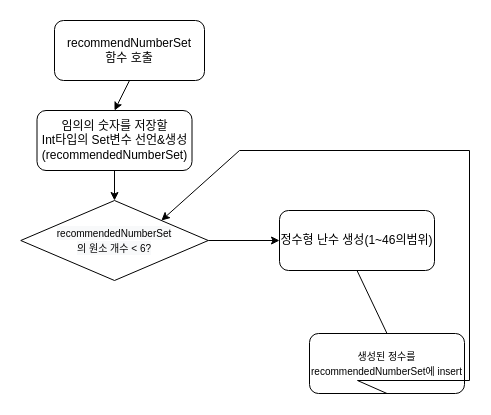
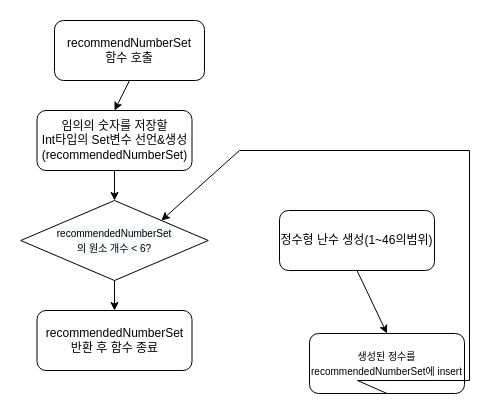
edge "recommendedNumberSet 의 원소 개수 < 6?" -> "정수형 난수 생성(1~46의범위)": removed
edge "recommendedNumberSet 의 원소 개수 < 6?" -> "recommendedNumberSet 반환 후 함수 종료": added
edge "정수형 난수 생성(1~46의범위)" -- "생성된 정수를 recommendedNumberSet에 insert": arrowhead none -> classic
node "recommendedNumberSet 반환 후 함수 종료": added
